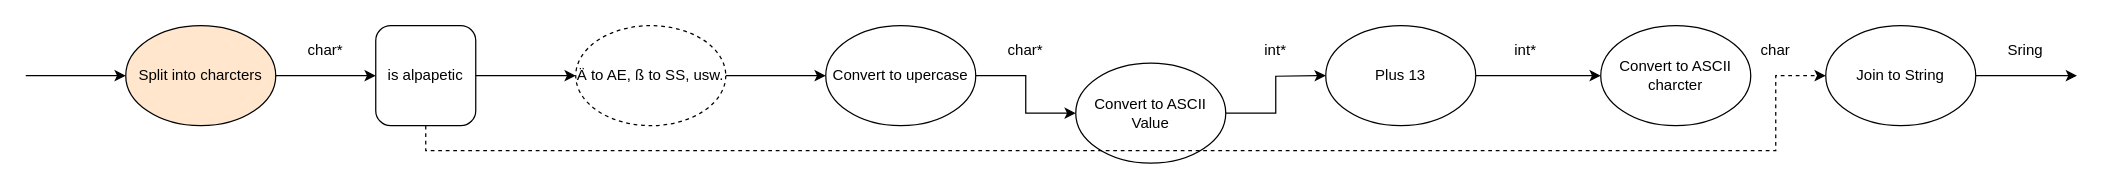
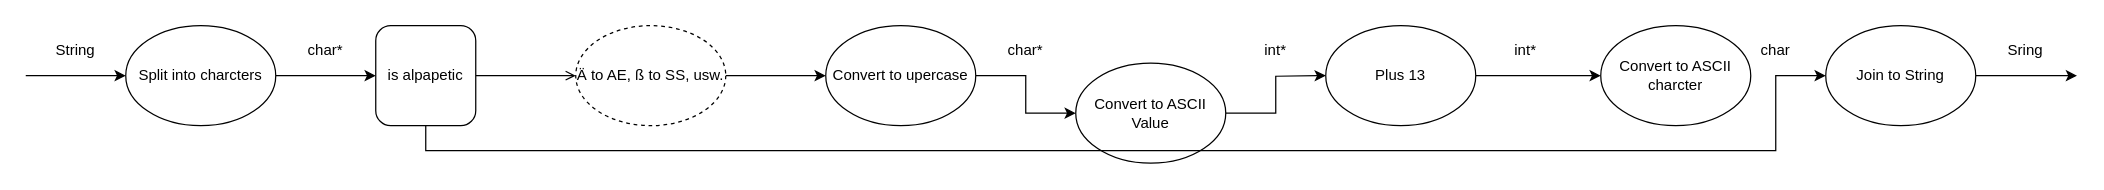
node "String": added
node "Split into charcters": fillcolor #ffe6cc -> #ffffff
edge "is alpapetic" -> "Ä to AE, ß to SS, usw.": arrowhead classic -> open
edge "is alpapetic" -> "Join to String": style dashed -> solid
